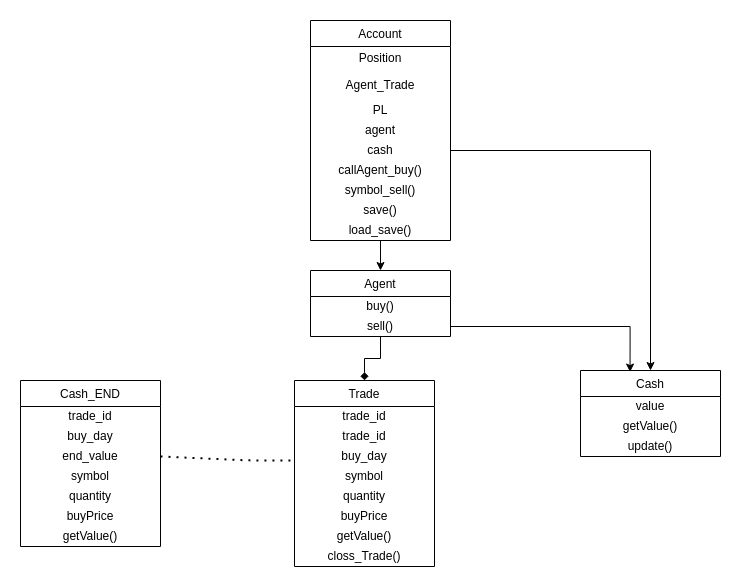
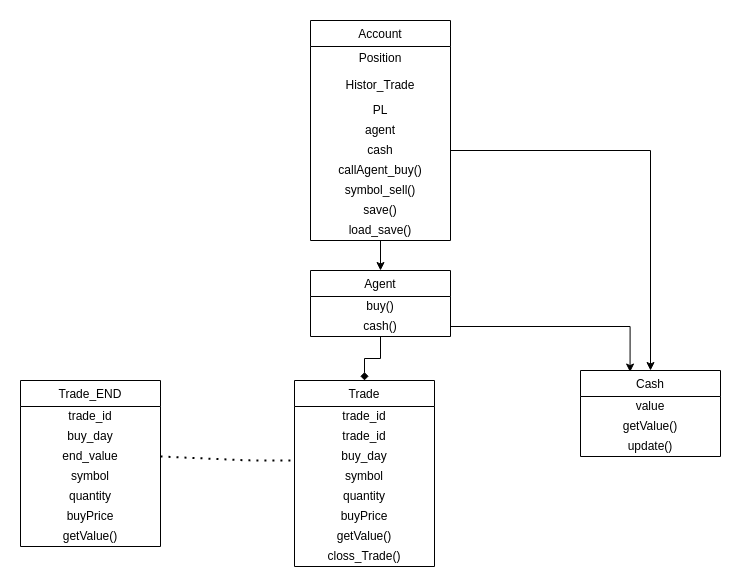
node "Agent_Trade": label "Agent_Trade" -> "Histor_Trade"
node "sell()": label "sell()" -> "cash()"
node "Cash_END": label "Cash_END" -> "Trade_END"
